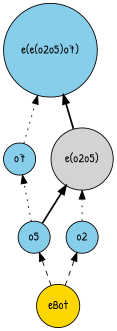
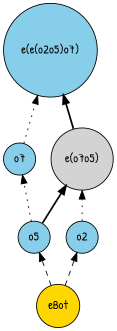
node "e(o2o5)": label "e(o2o5)" -> "e(o7o5)"
